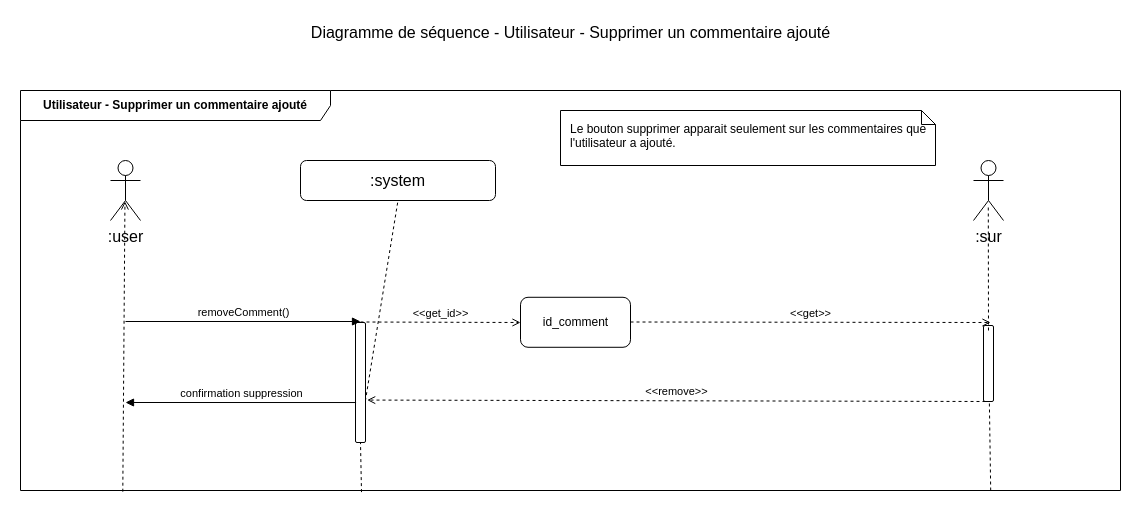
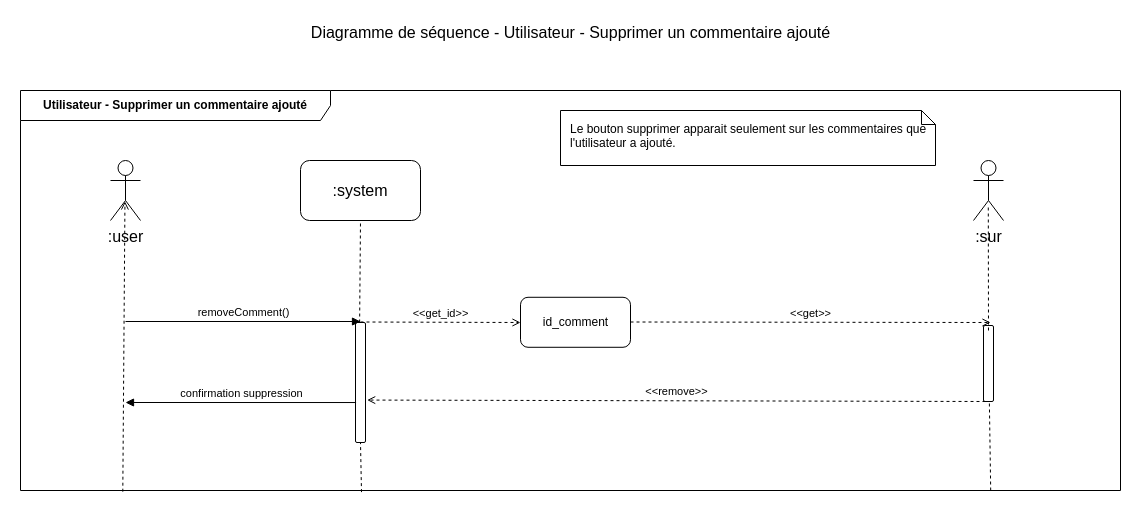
node ":system": size 195x40 -> 120x60
